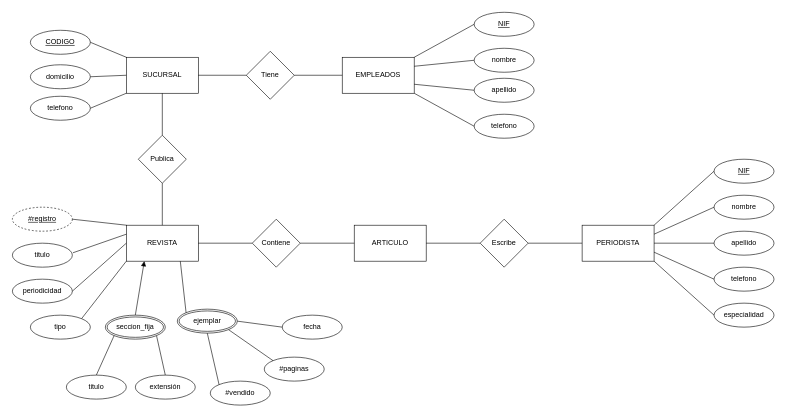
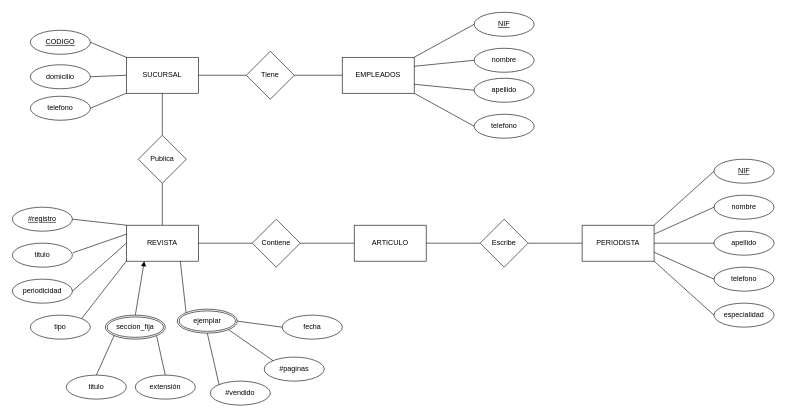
node "#registro": style dashed -> solid
